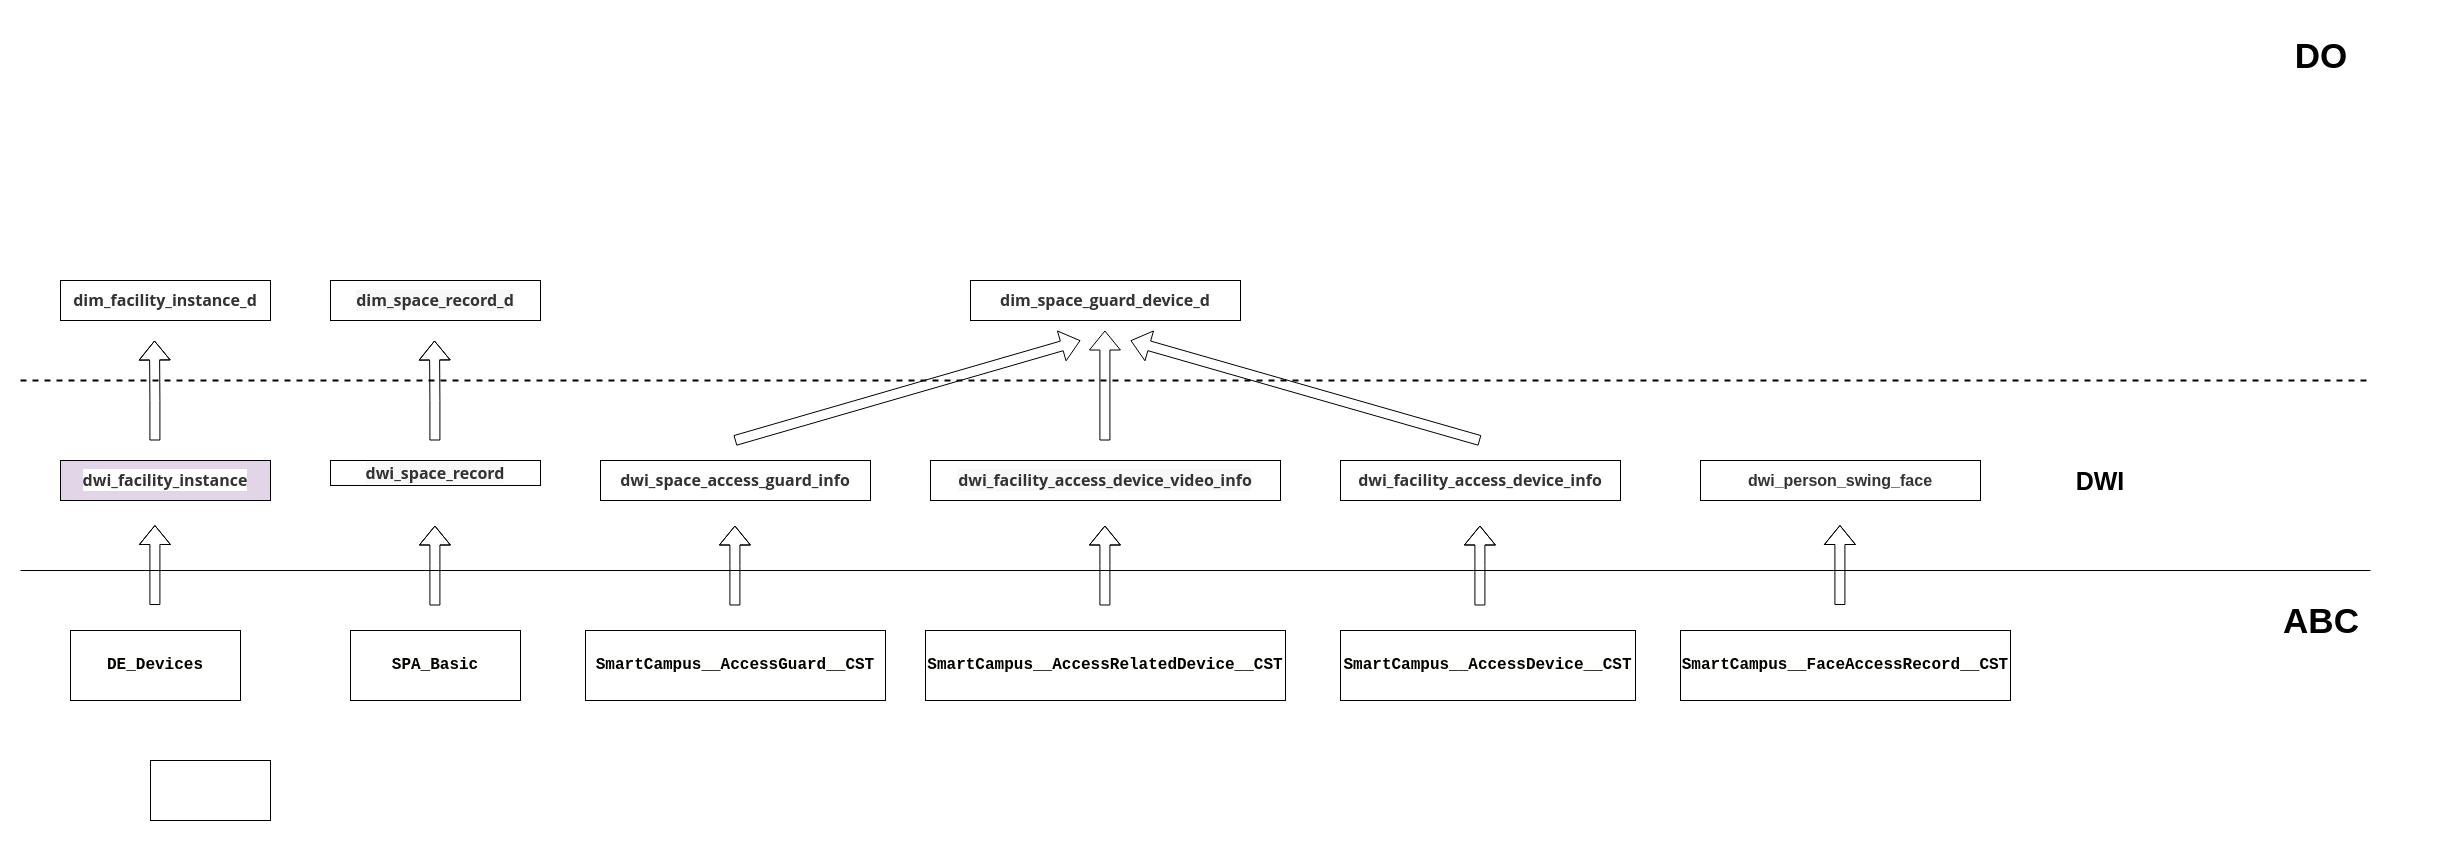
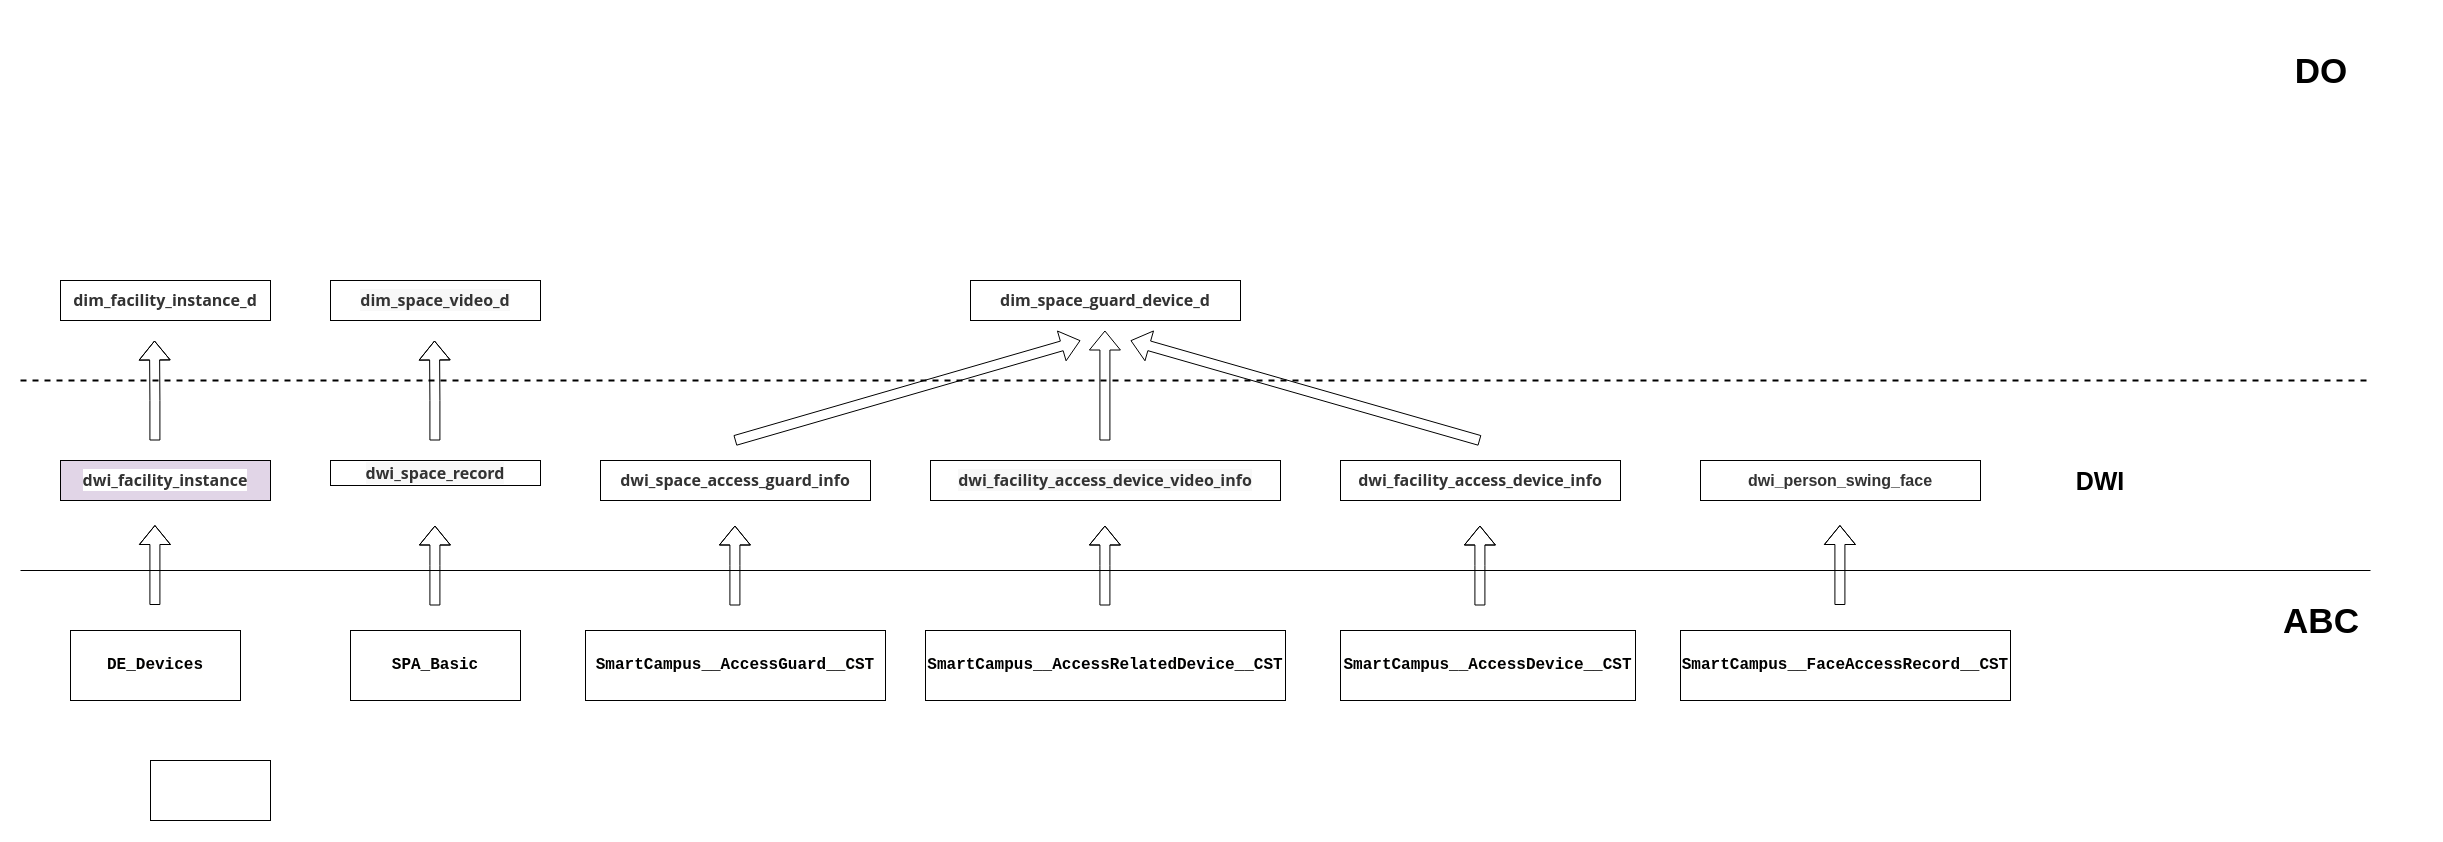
node "DO": moved (2322, 56) -> (2322, 71)
node "dim_space_record_d": label "dim_space_record_d" -> "dim_space_video_d"
